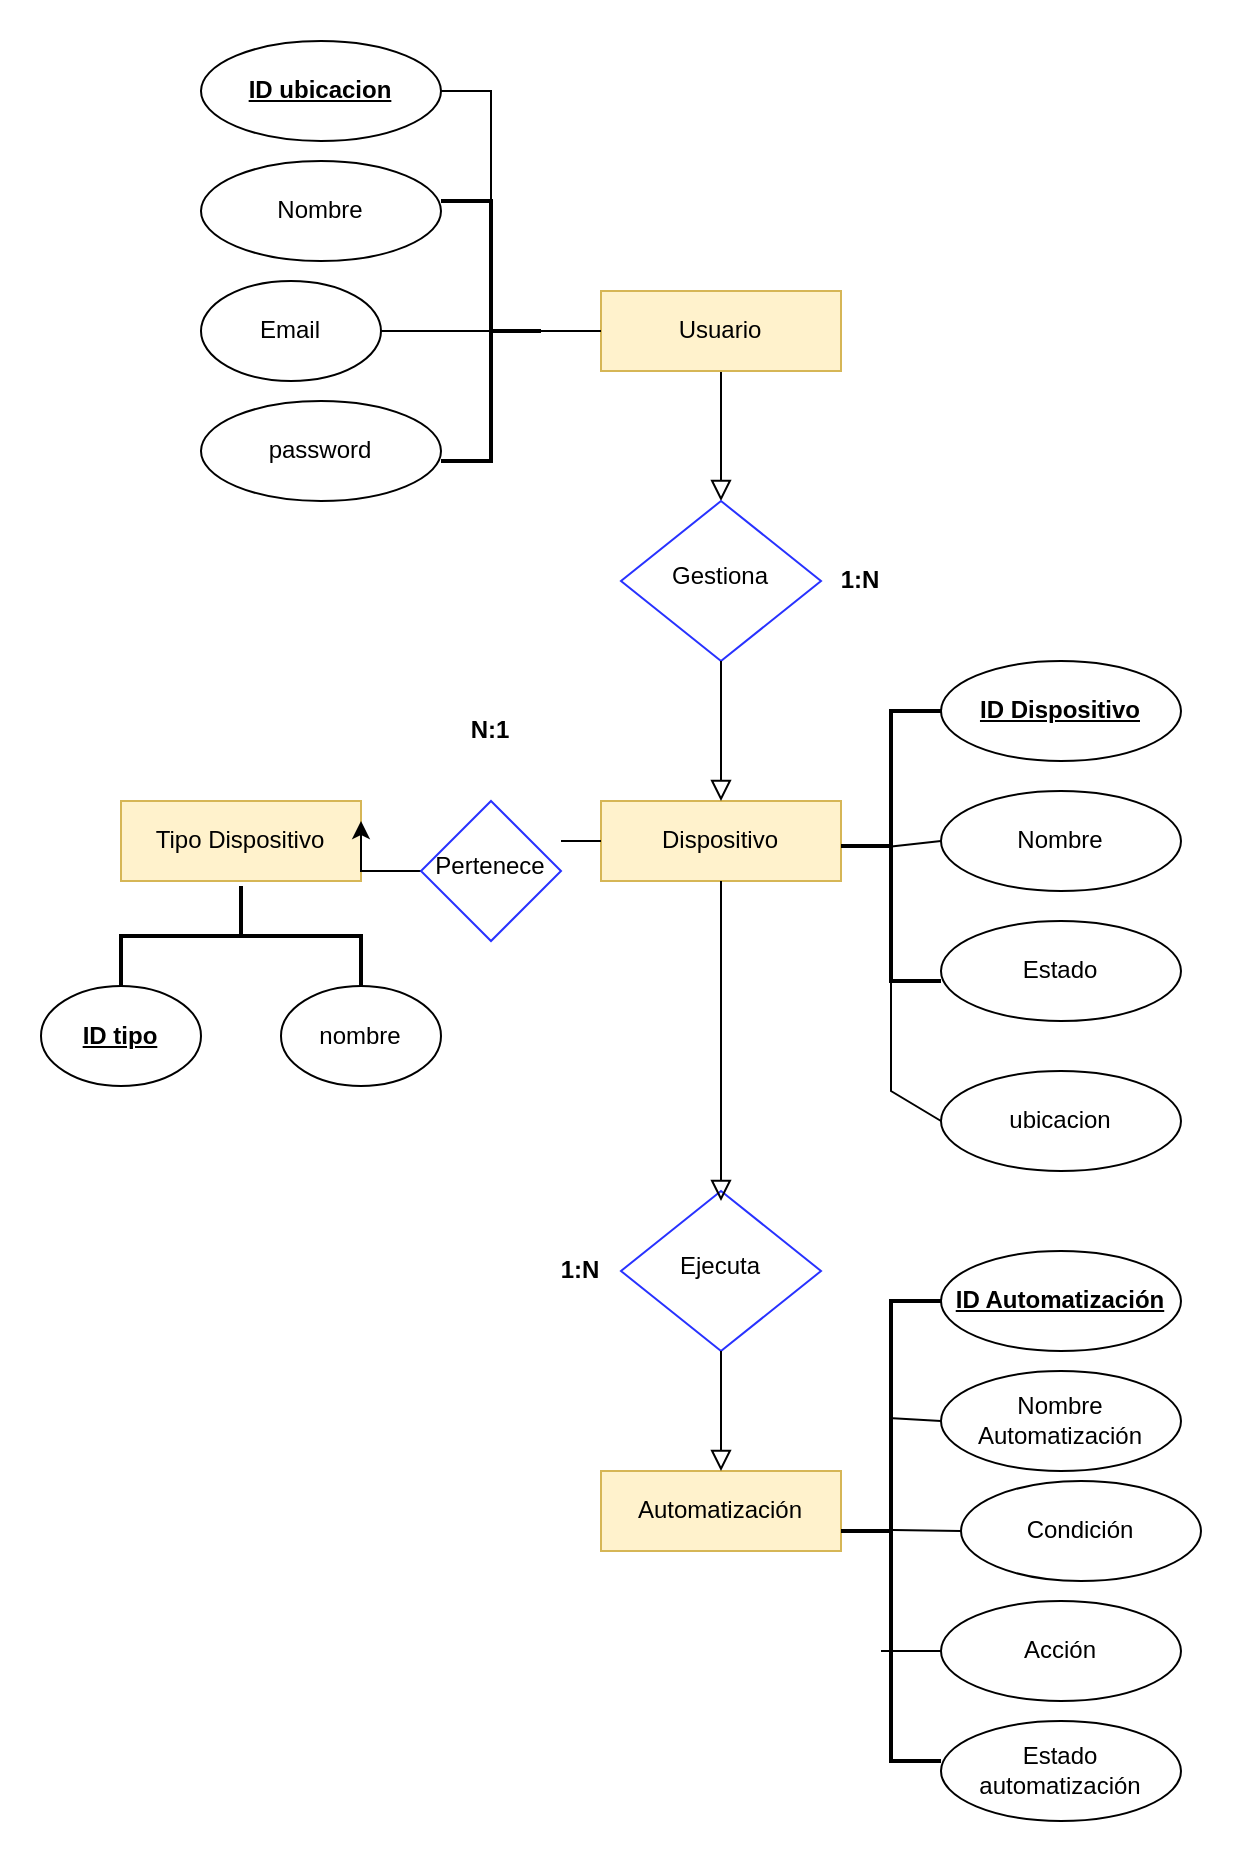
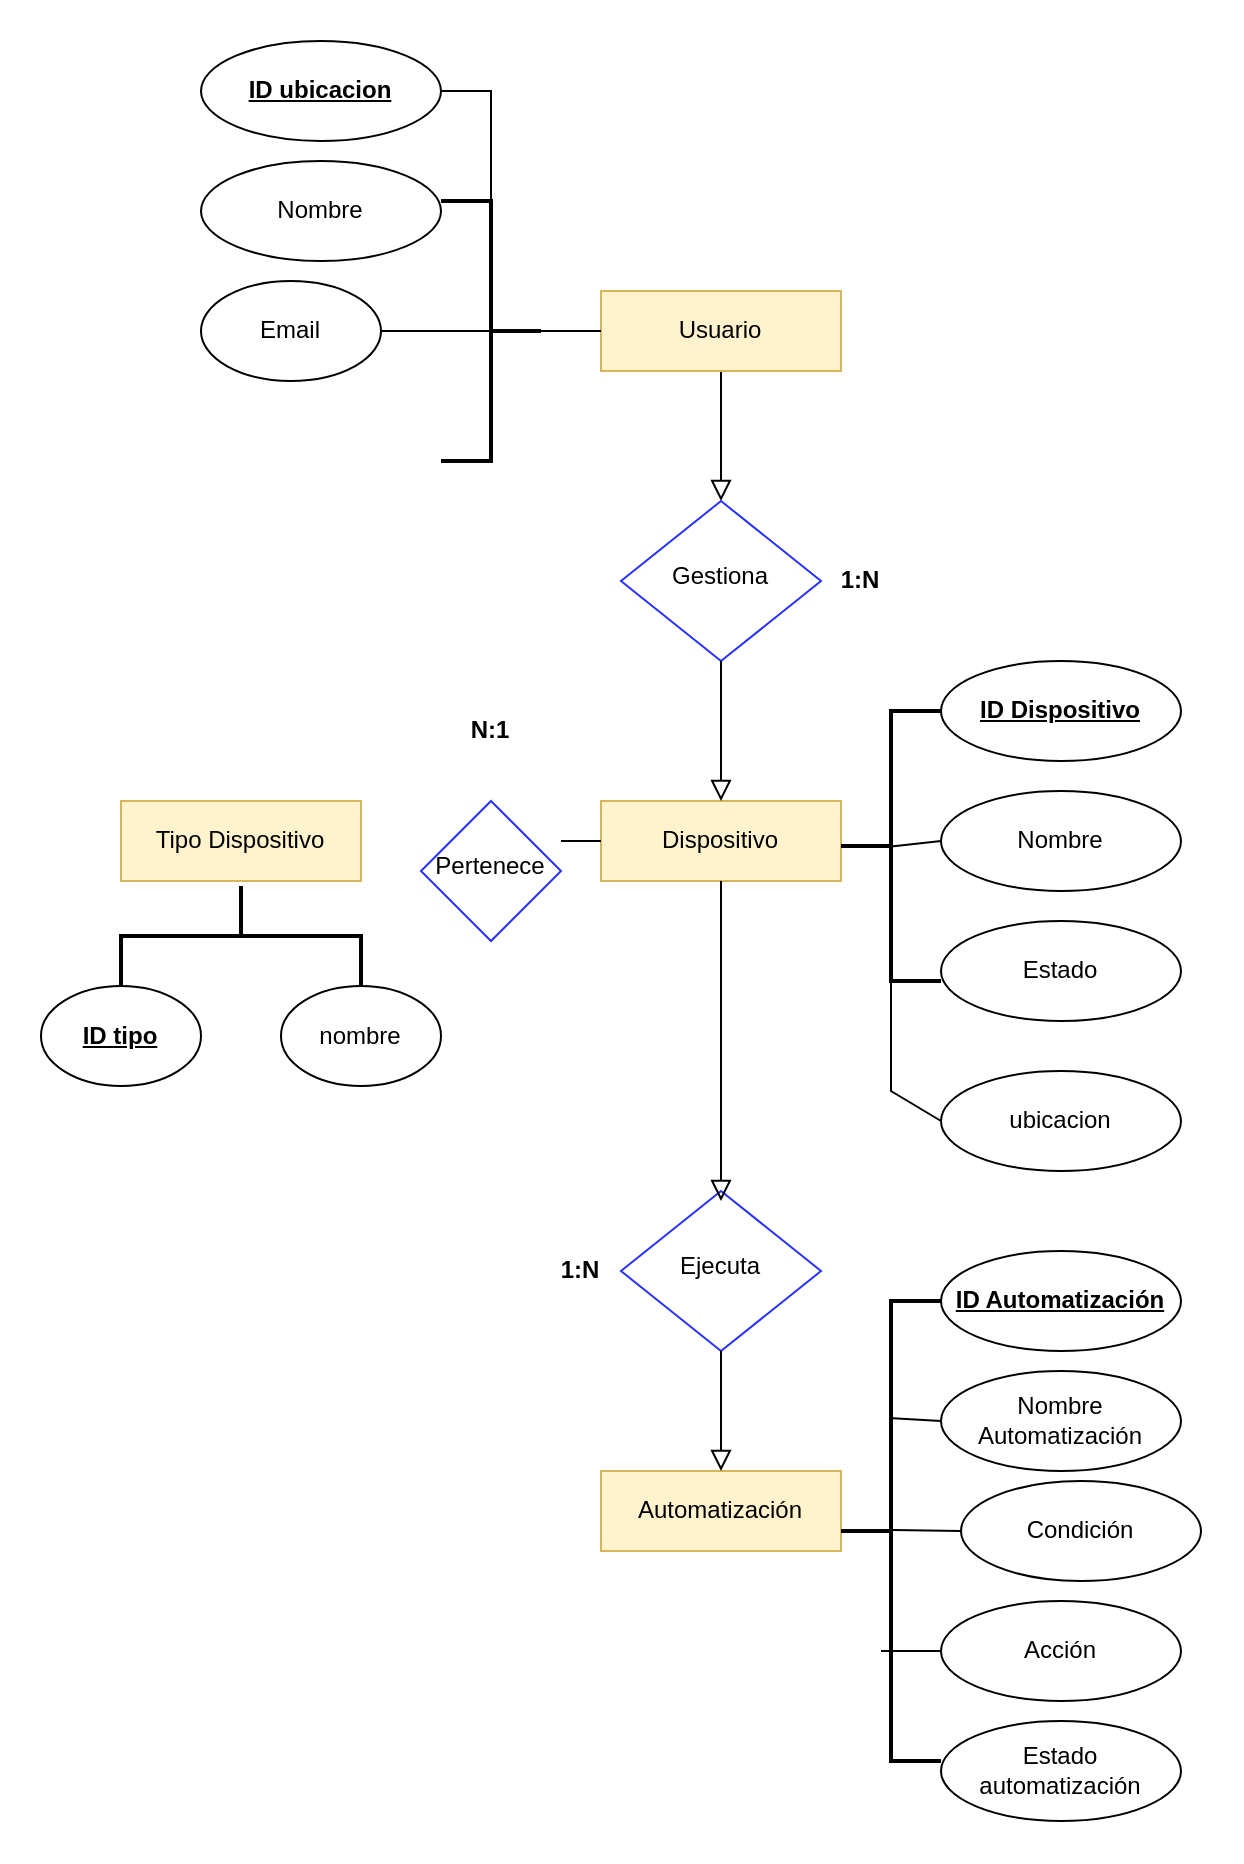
node "password": removed
edge "Pertenece" -> "Tipo Dispositivo": removed
